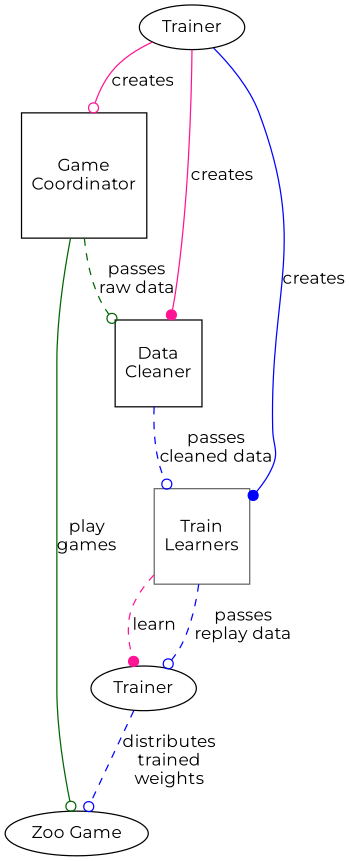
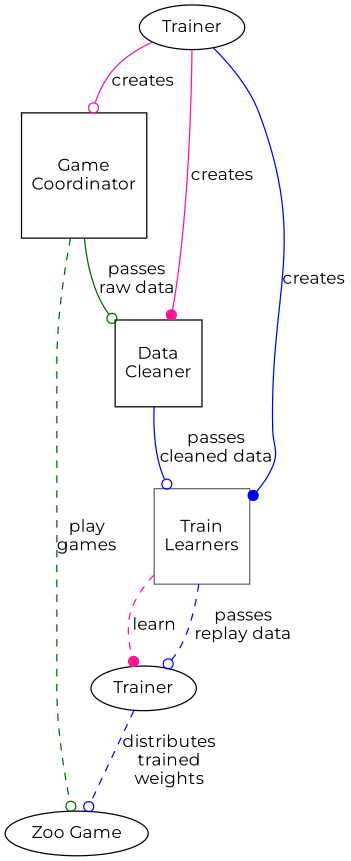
edge "Game Coordinator" -> "Data Cleaner": style dashed -> solid
edge "Data Cleaner" -> "Train Learners": style dashed -> solid
edge "Game Coordinator" -> "Zoo Game": style solid -> dashed
